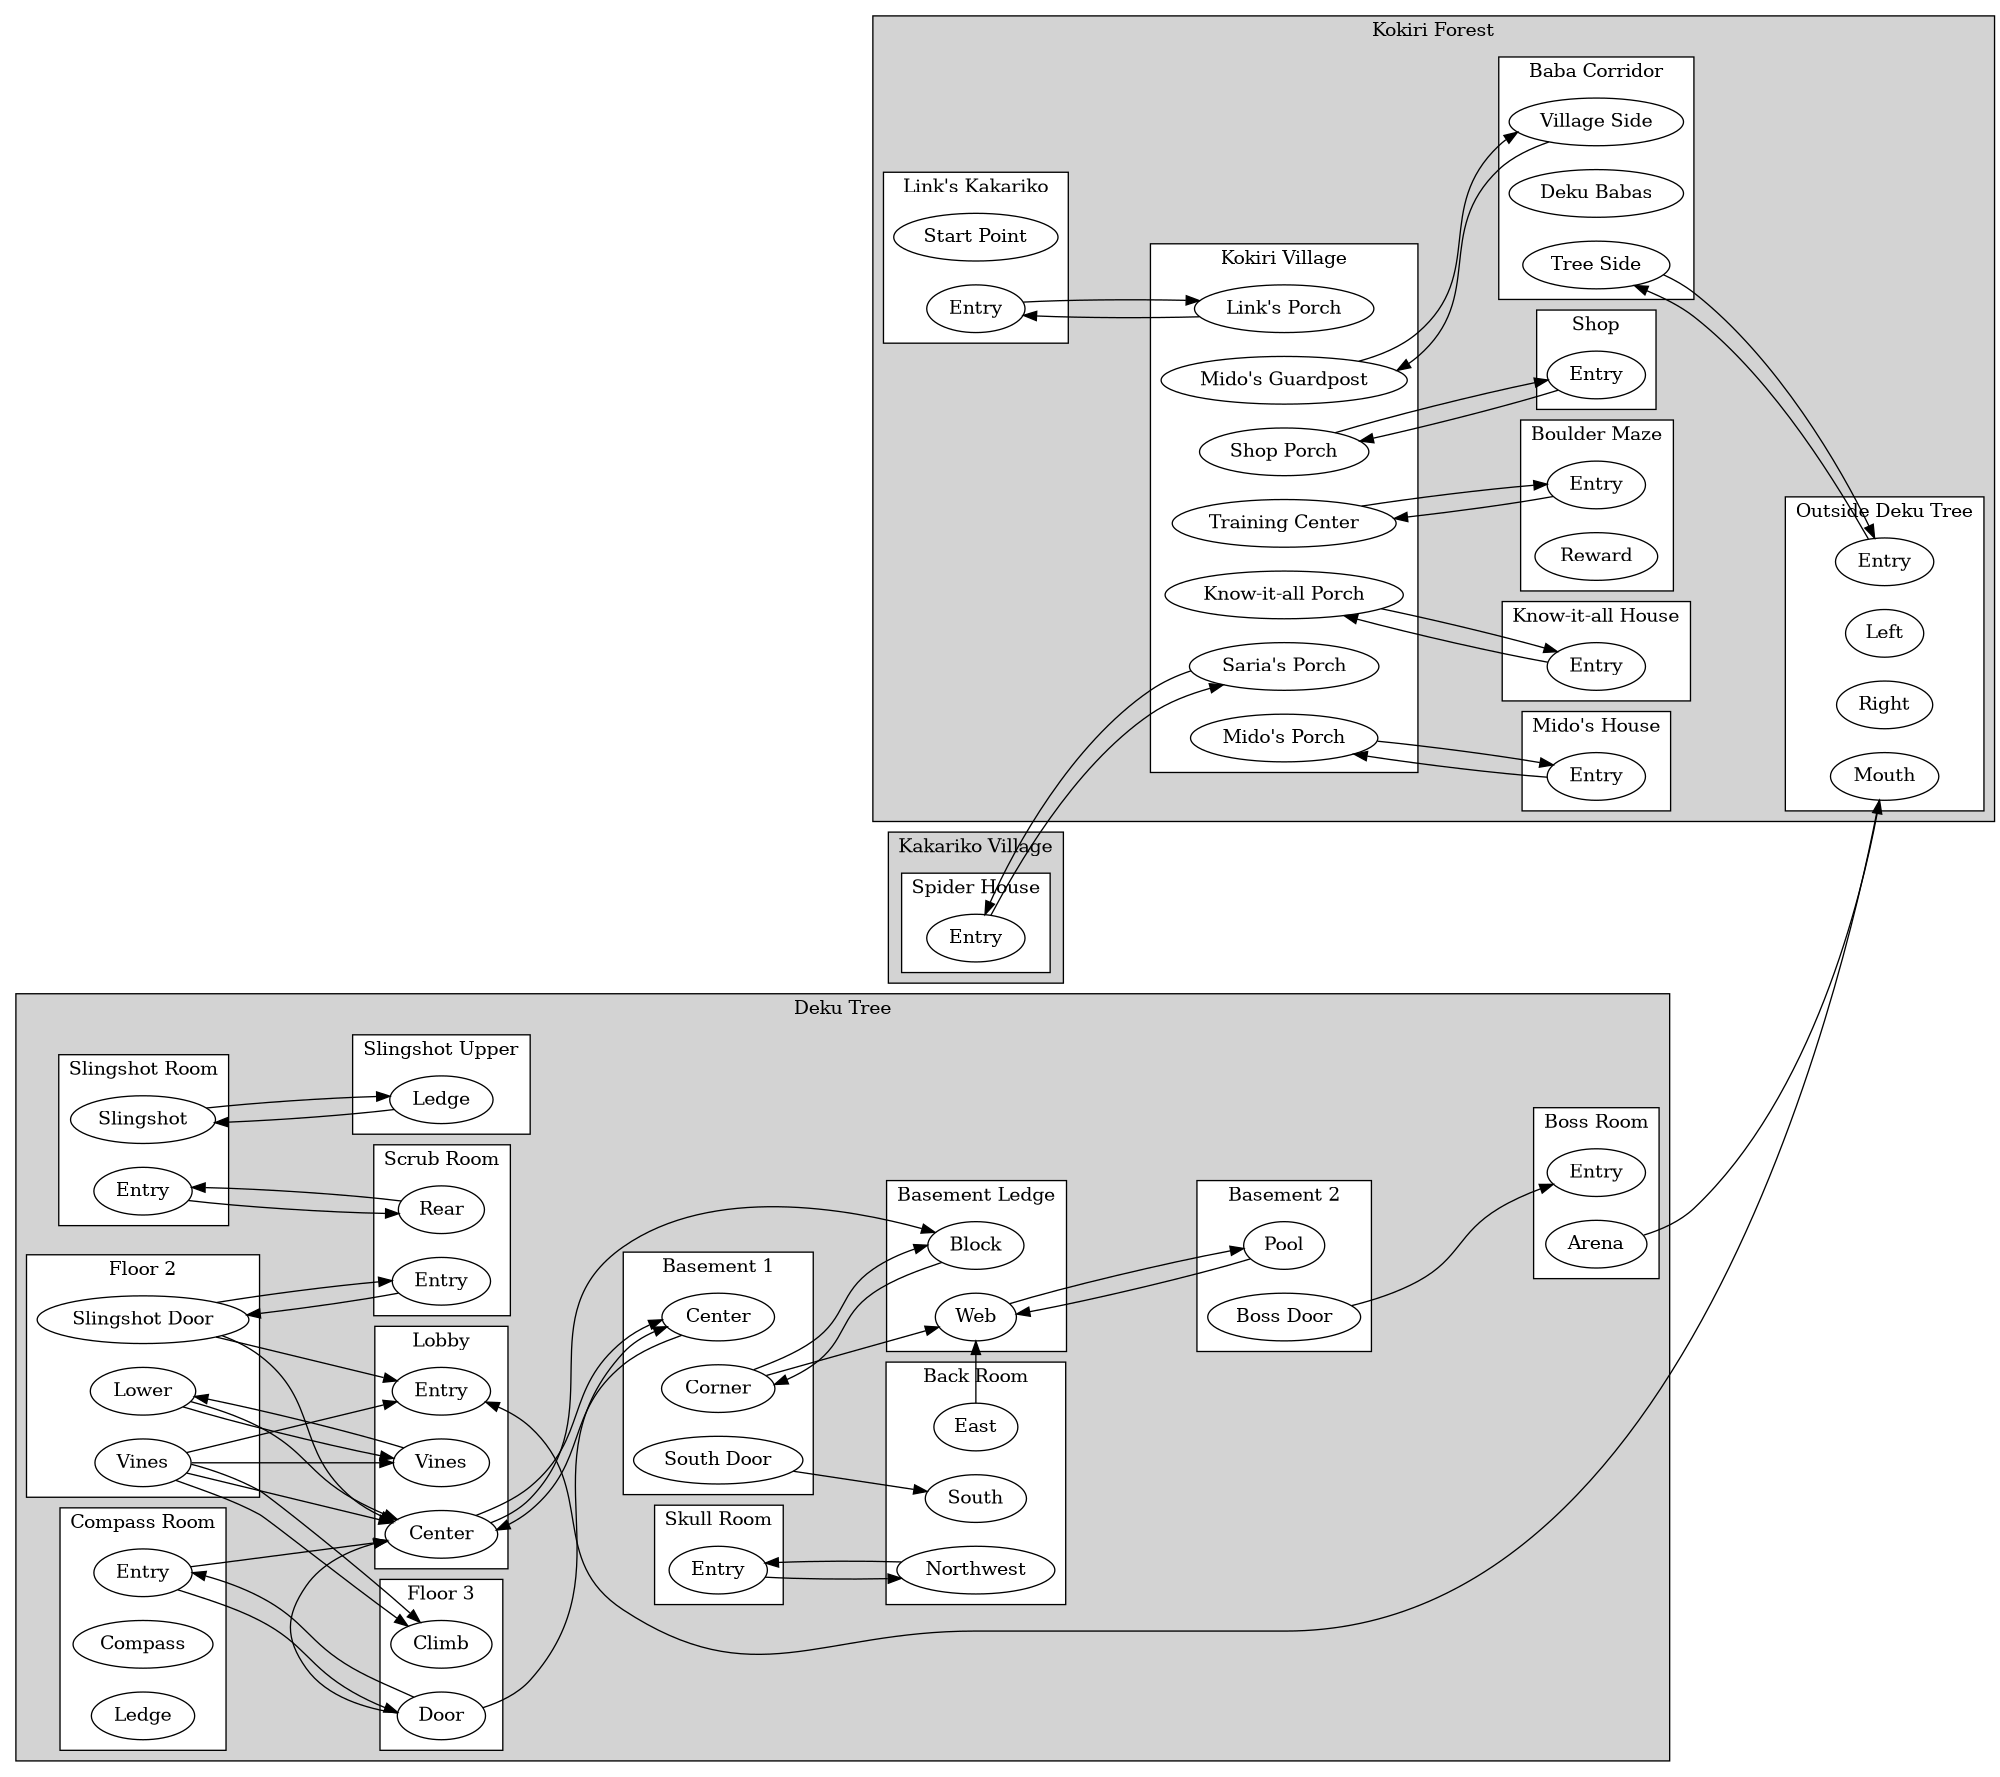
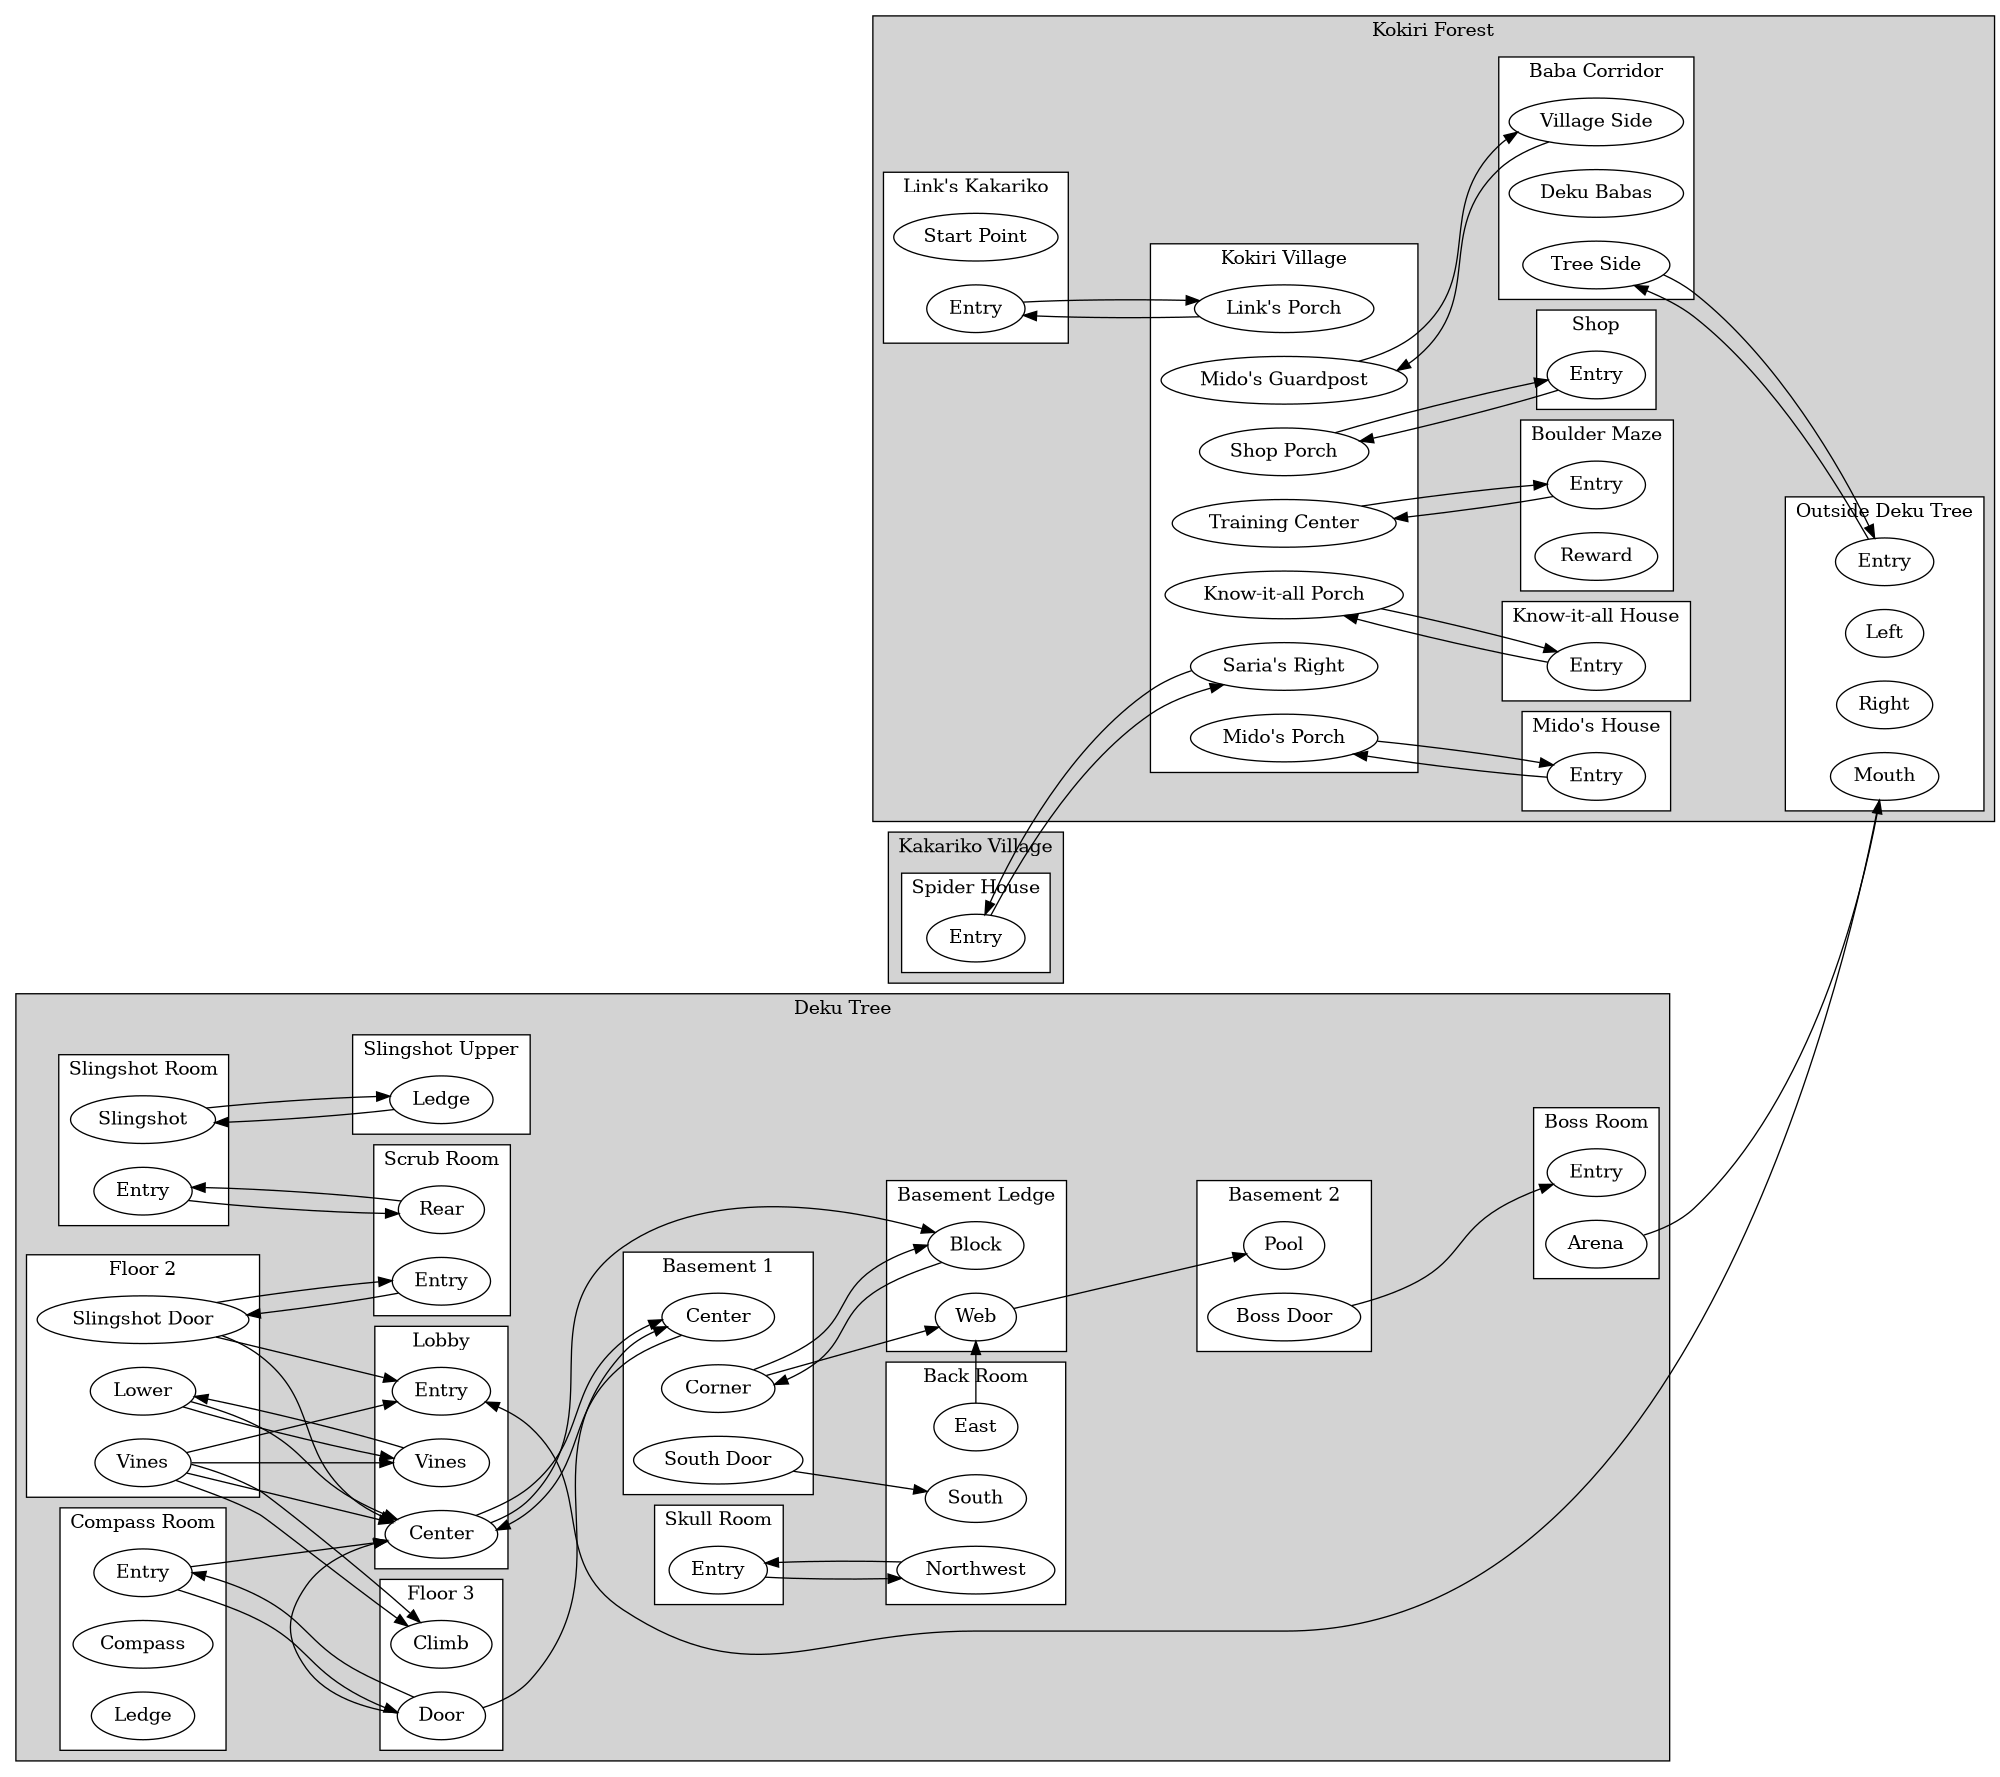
node "Saria's Porch": label "Saria's Porch" -> "Saria's Right"
edge "Pool" -> "Web": removed
